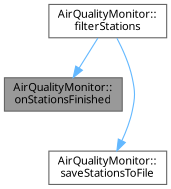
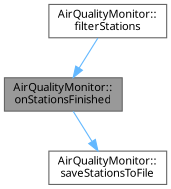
edge "AirQualityMonitor:: filterStations" -> "AirQualityMonitor:: saveStationsToFile": now "AirQualityMonitor:: onStationsFinished" -> "AirQualityMonitor:: saveStationsToFile"
